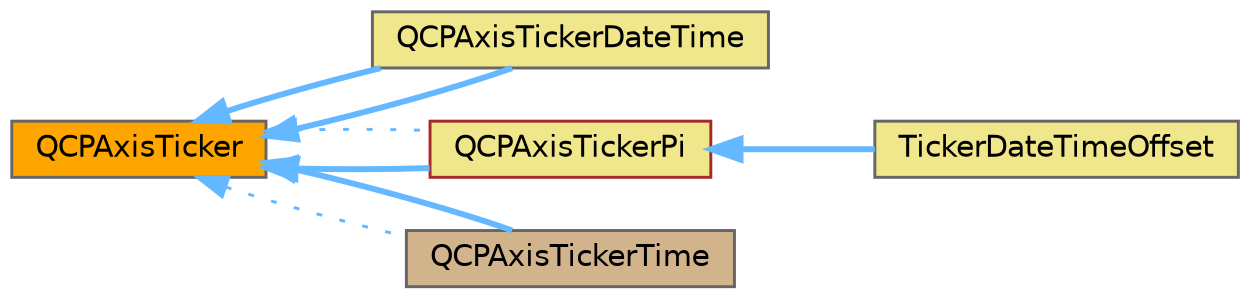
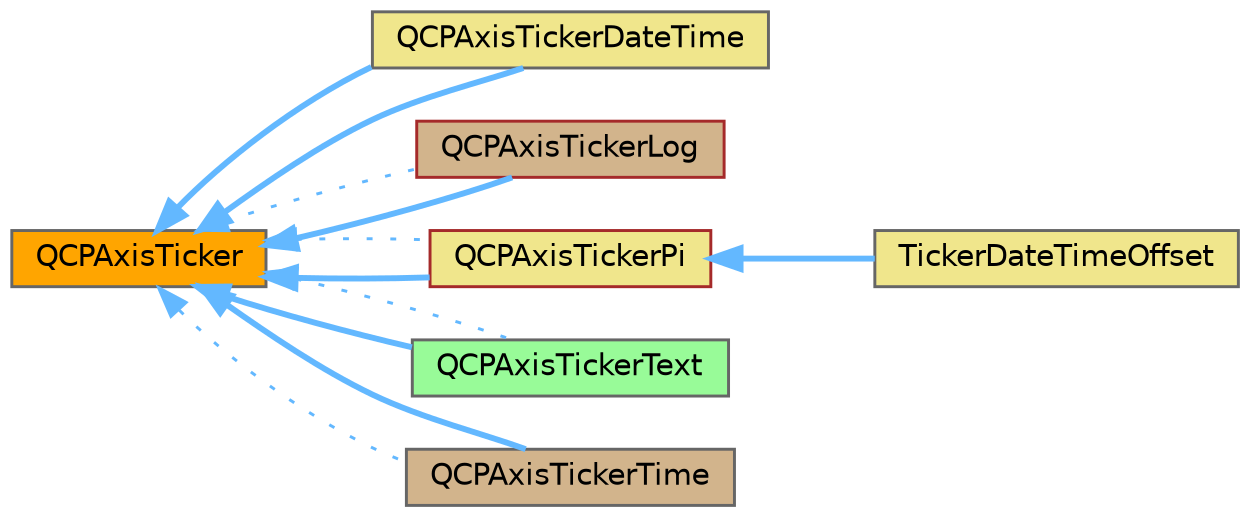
node "QCPAxisTickerLog": added
node "QCPAxisTickerText": added
